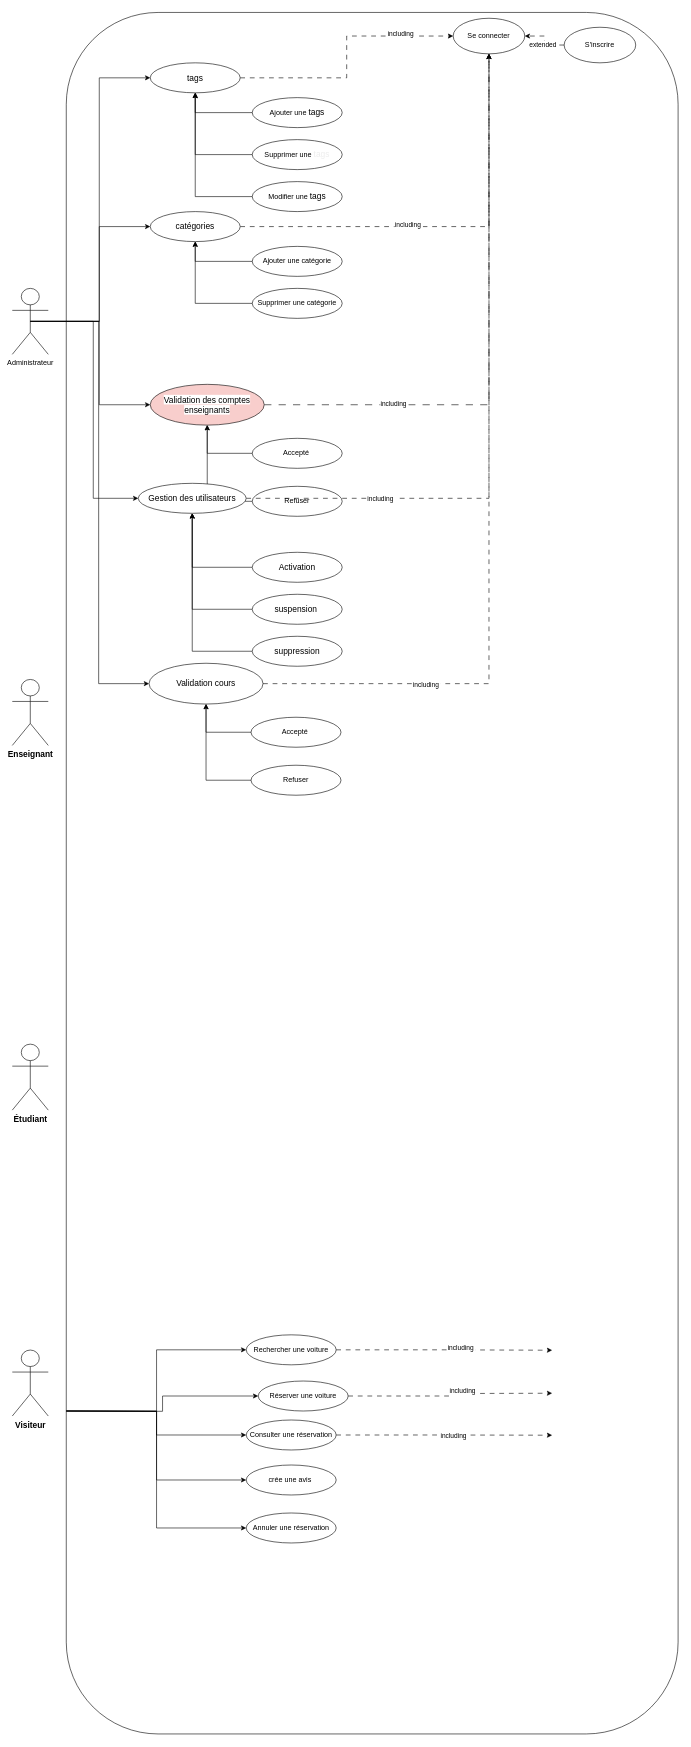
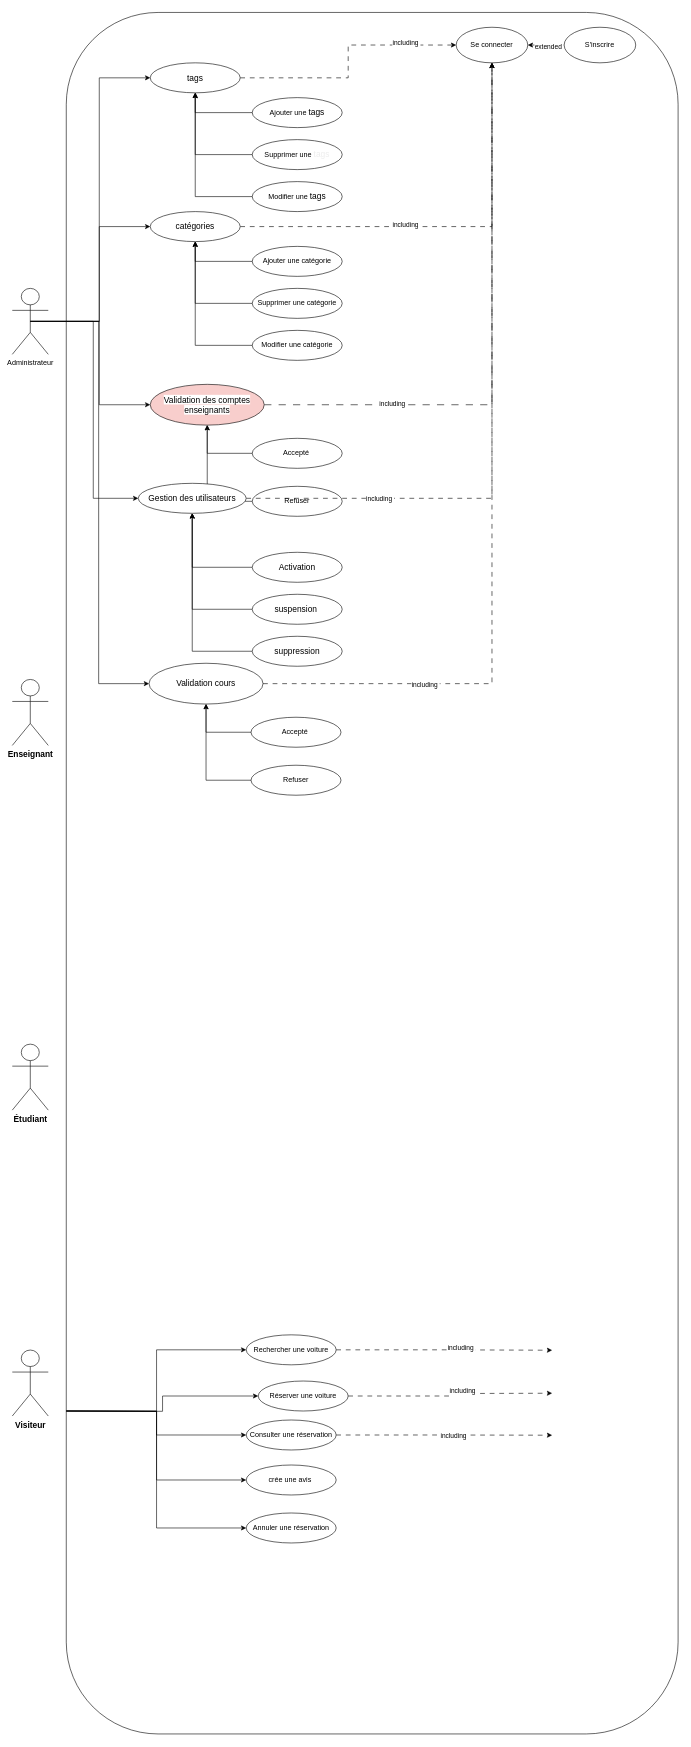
node "Se connecter": moved (489, 36) -> (492, 45)
edge "Modifier une catégorie" -> "catégories": added
node "Modifier une catégorie": added
